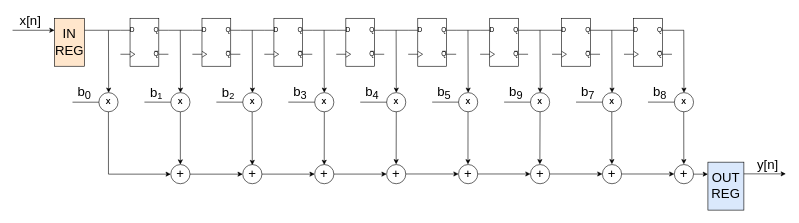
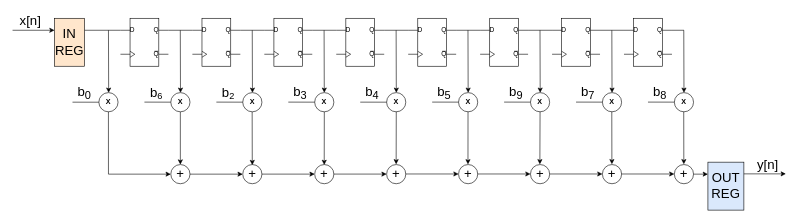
node "b1": label "b1" -> "b6"
